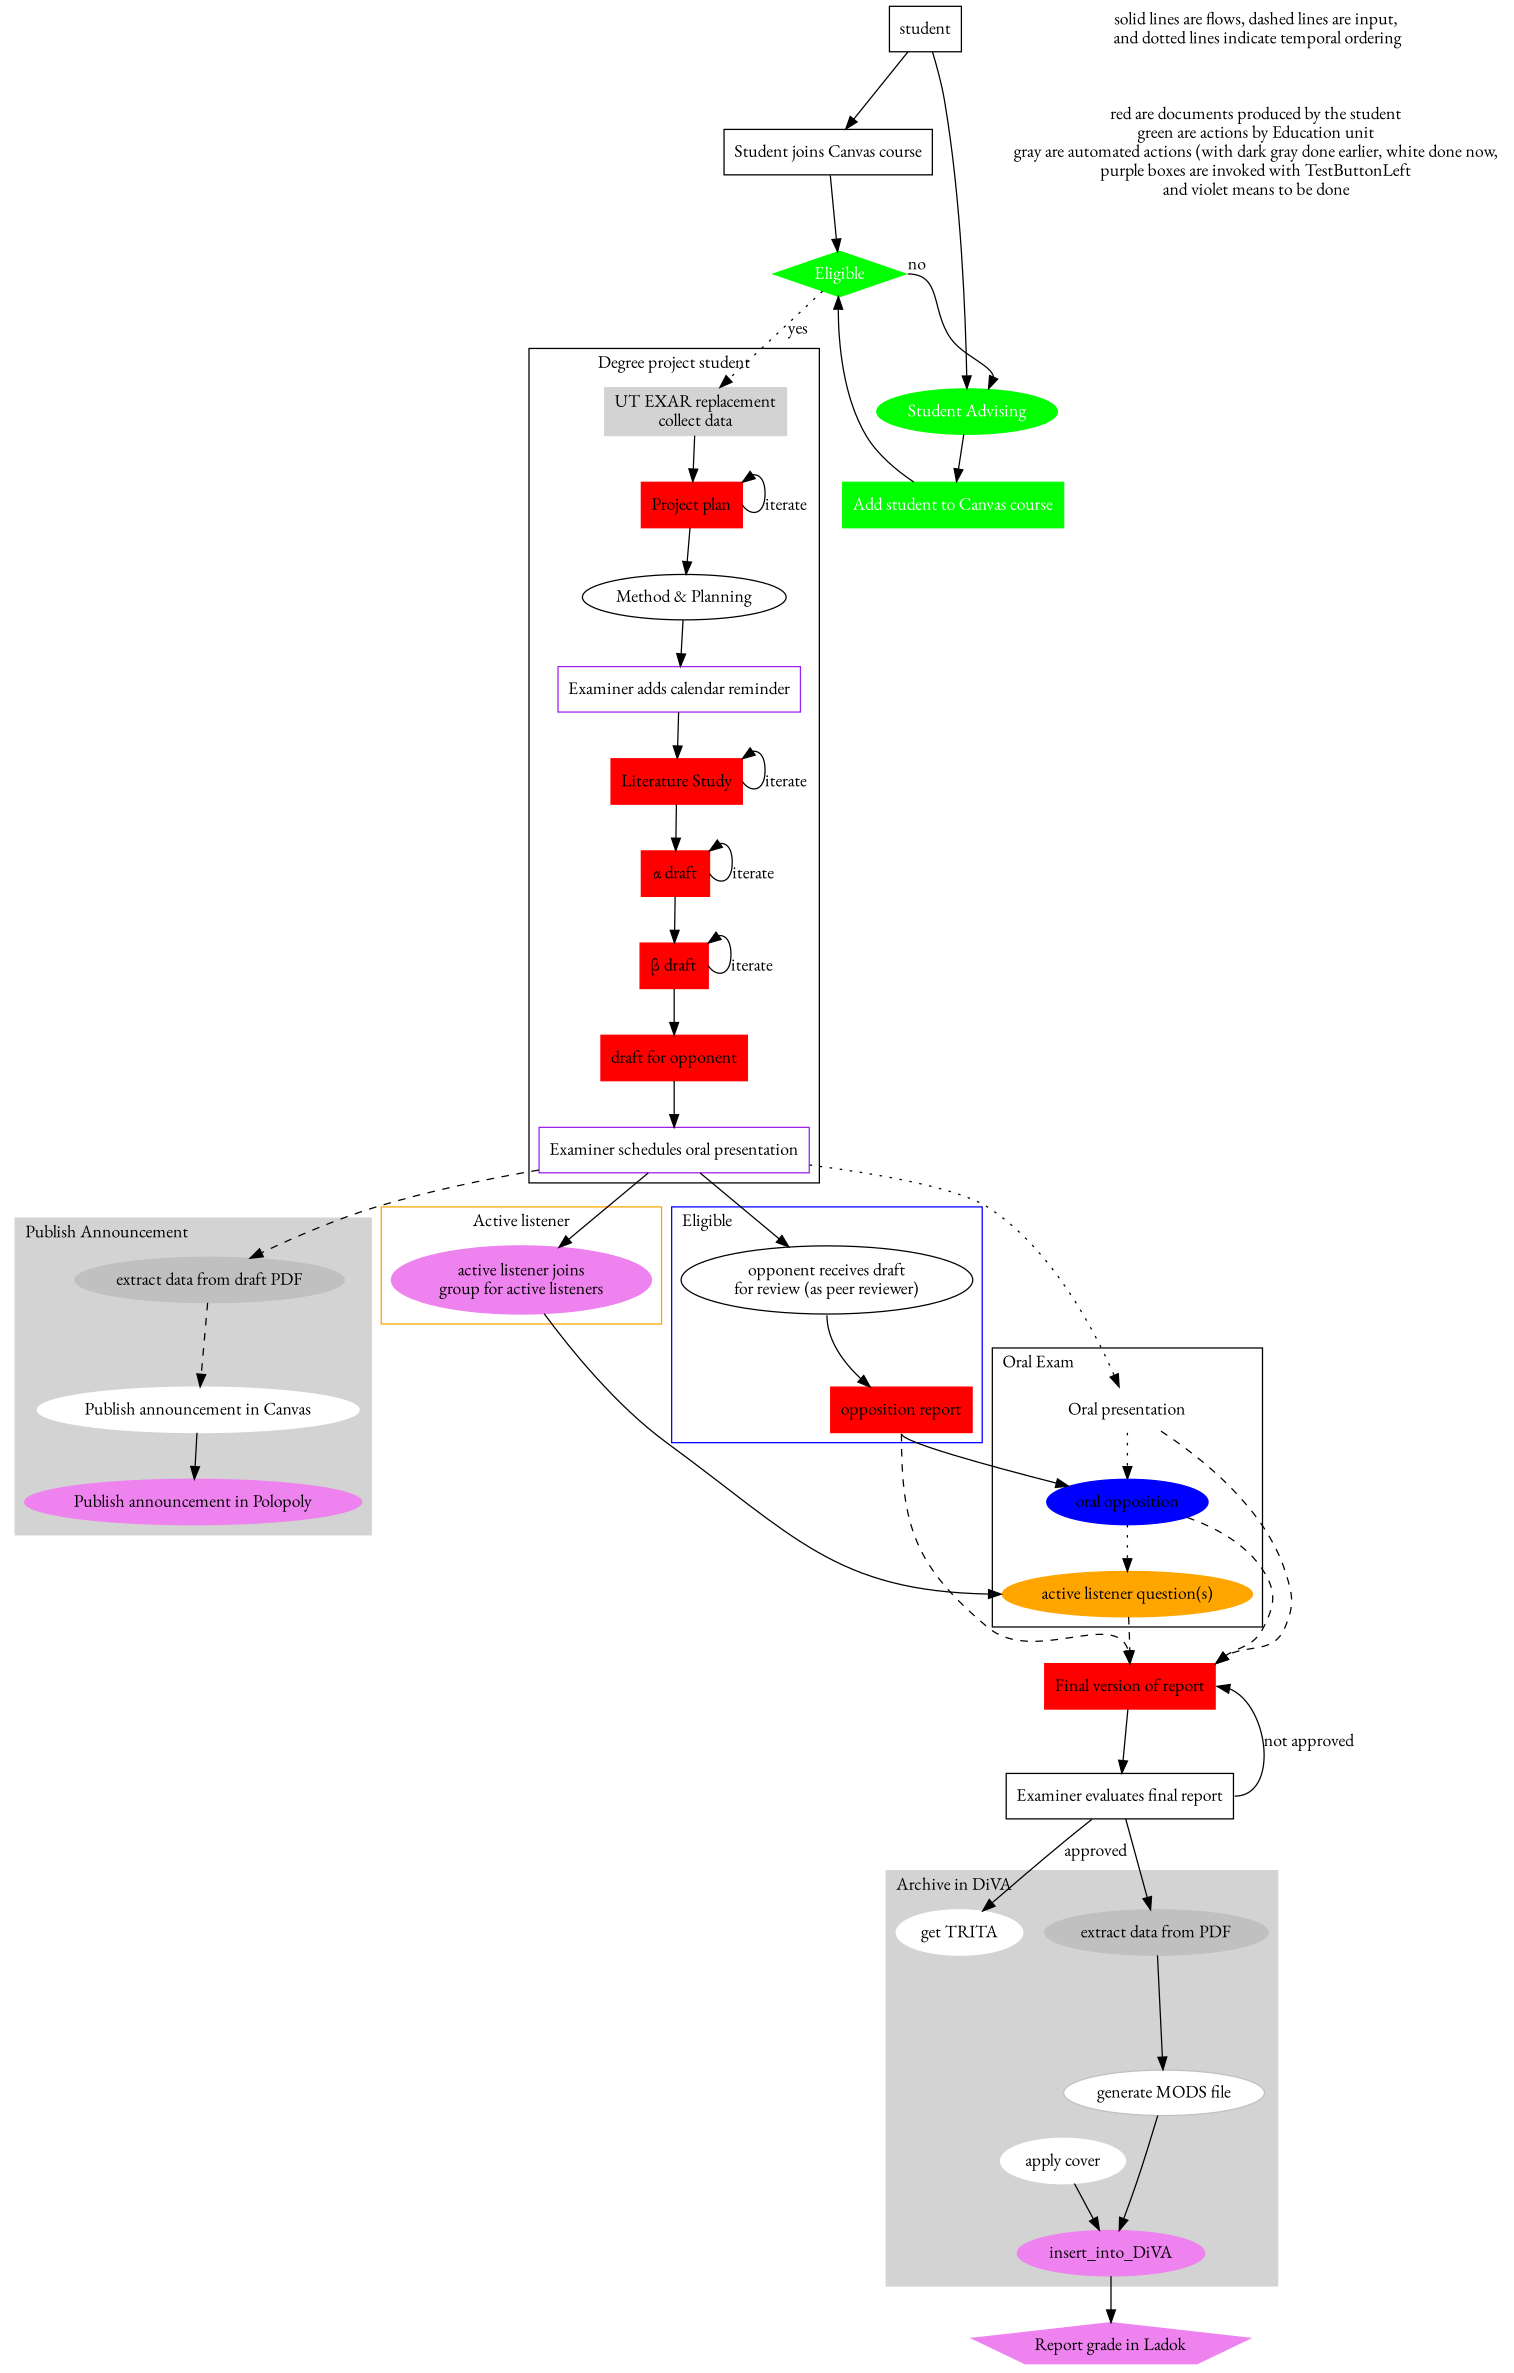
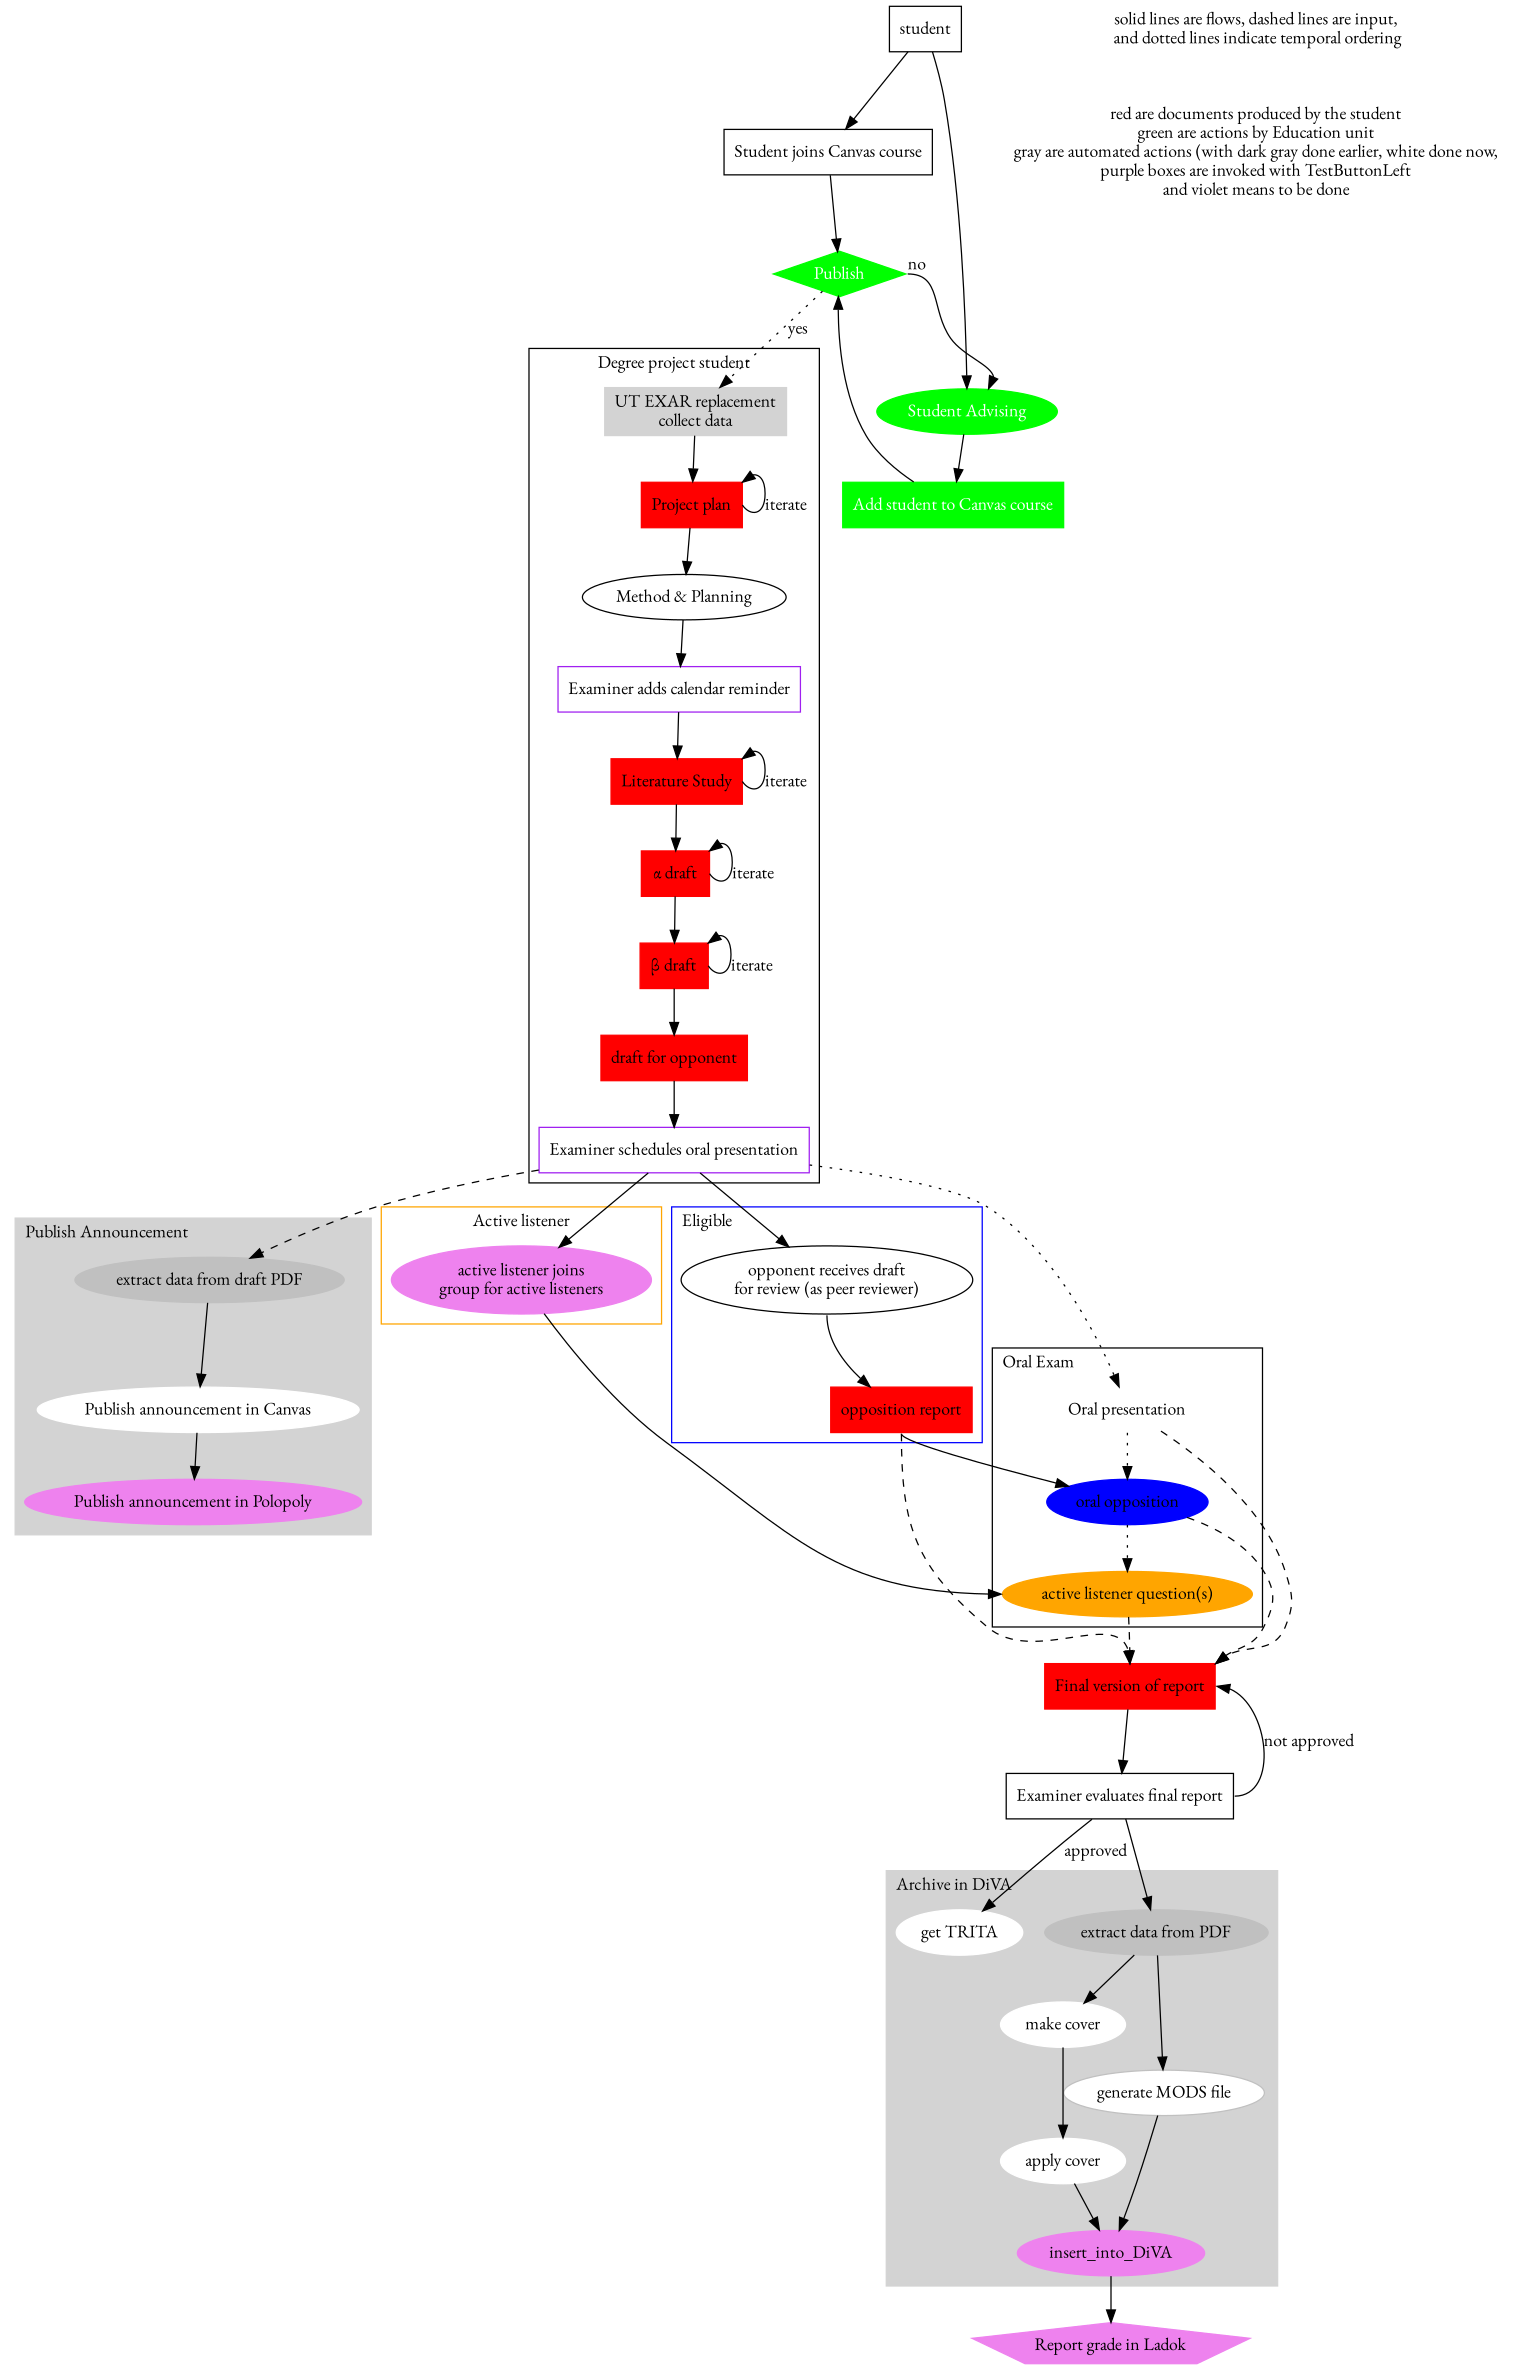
node "Eligible": label "Eligible" -> "Publish"
edge "extract data from draft PDF" -> "Publish announcement in Canvas": style dashed -> solid
node "make cover": added
